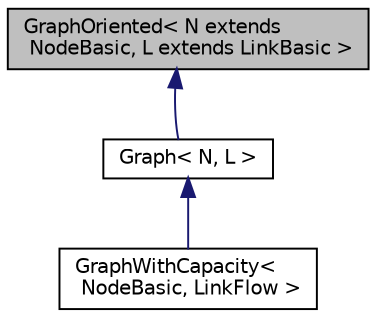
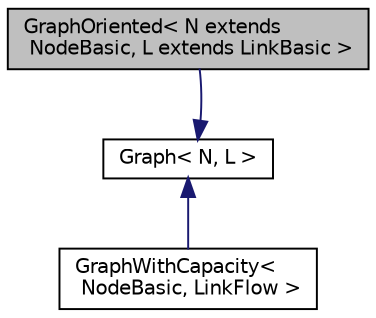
edge "Graph< N, L >" -> "GraphOriented< N extends NodeBasic, L extends LinkBasic >": reversed
